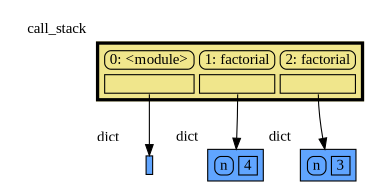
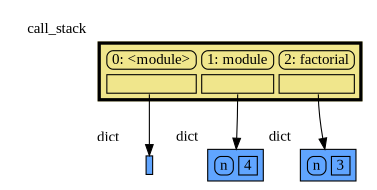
node "0: <module>": text "1: factorial" -> "1: module"
